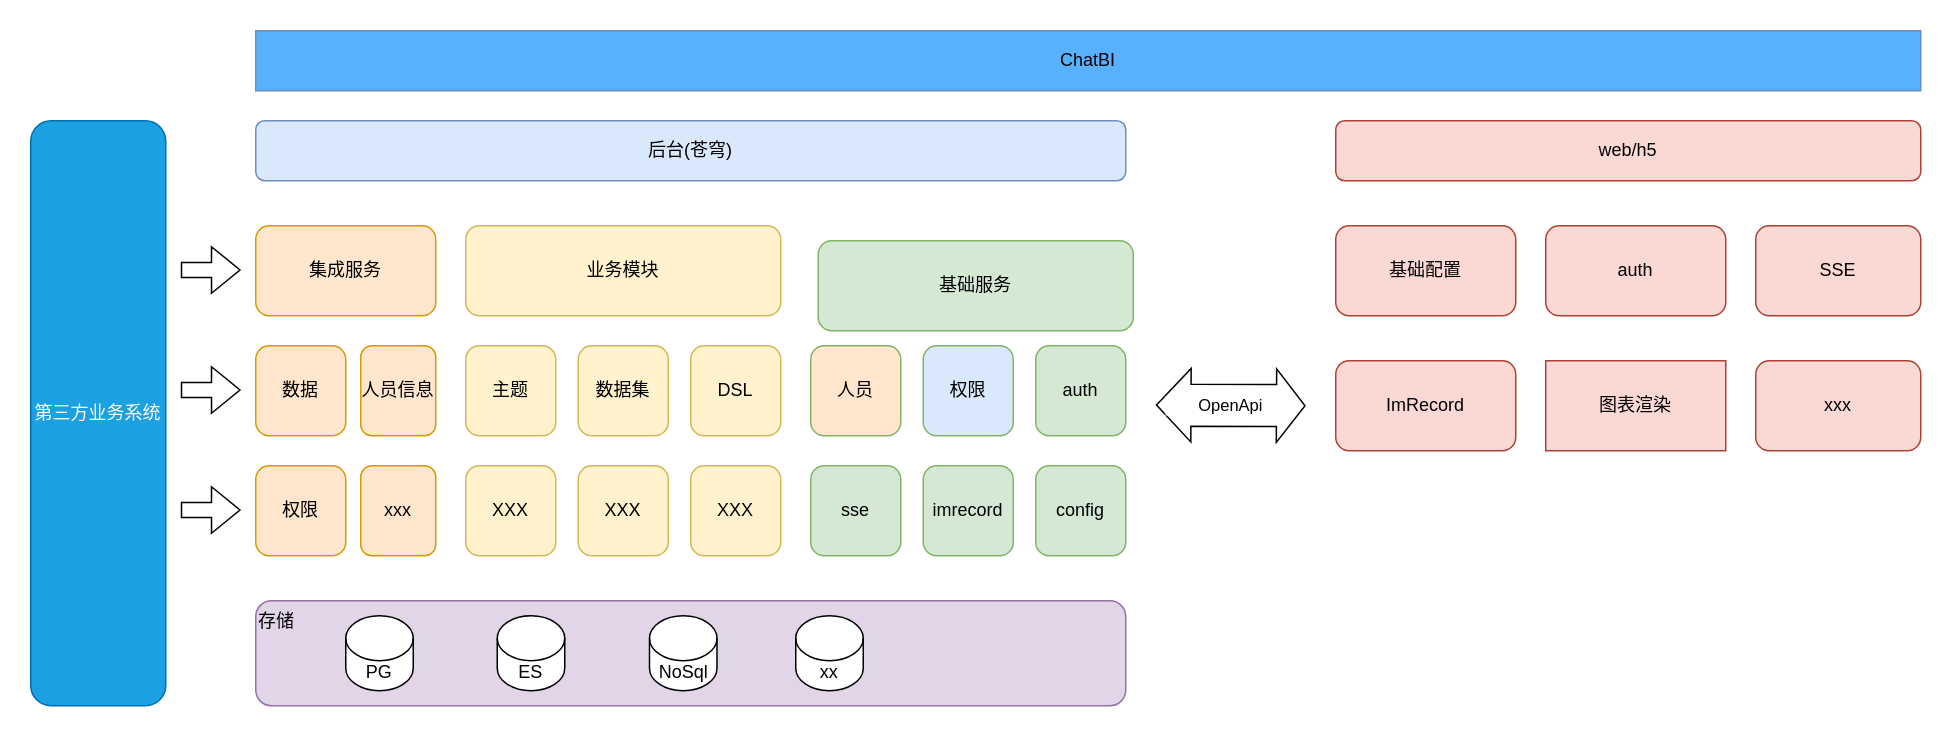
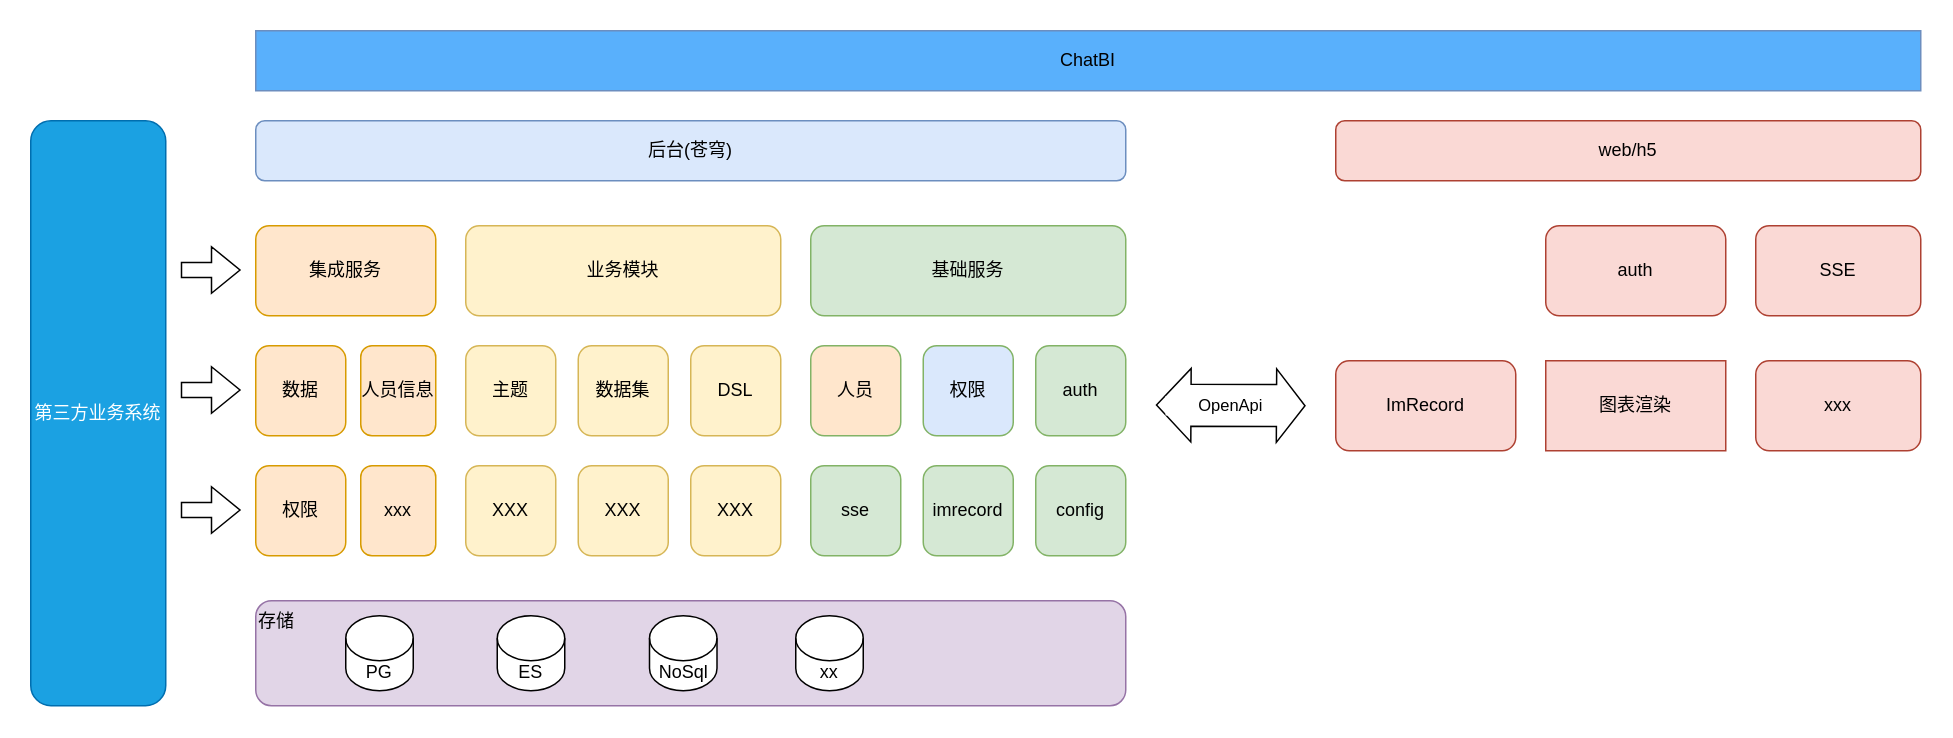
node "基础配置": removed
node "基础服务": moved (976, 286) -> (968, 271)
